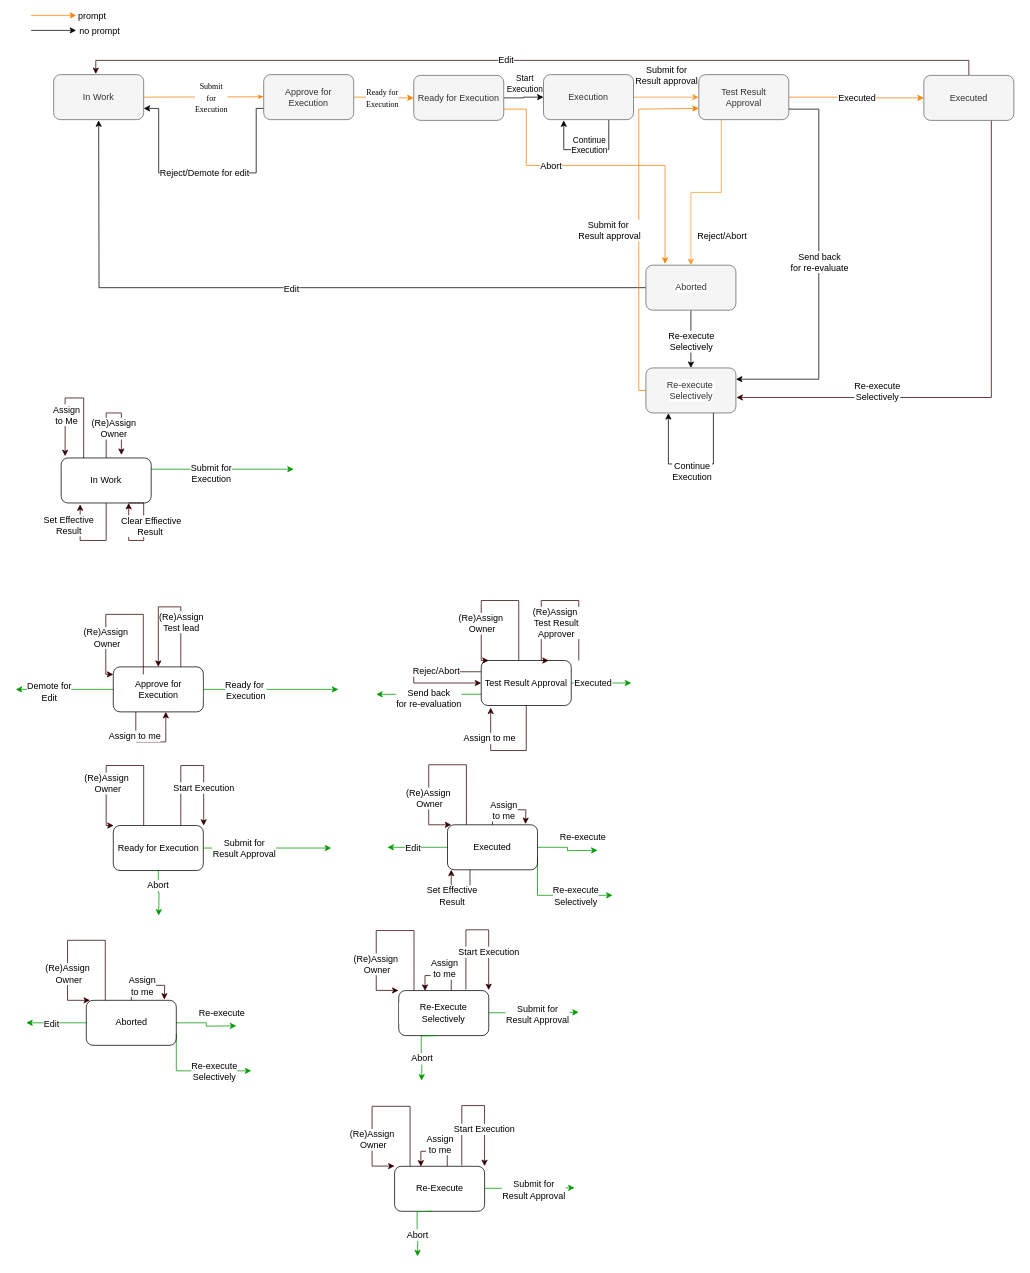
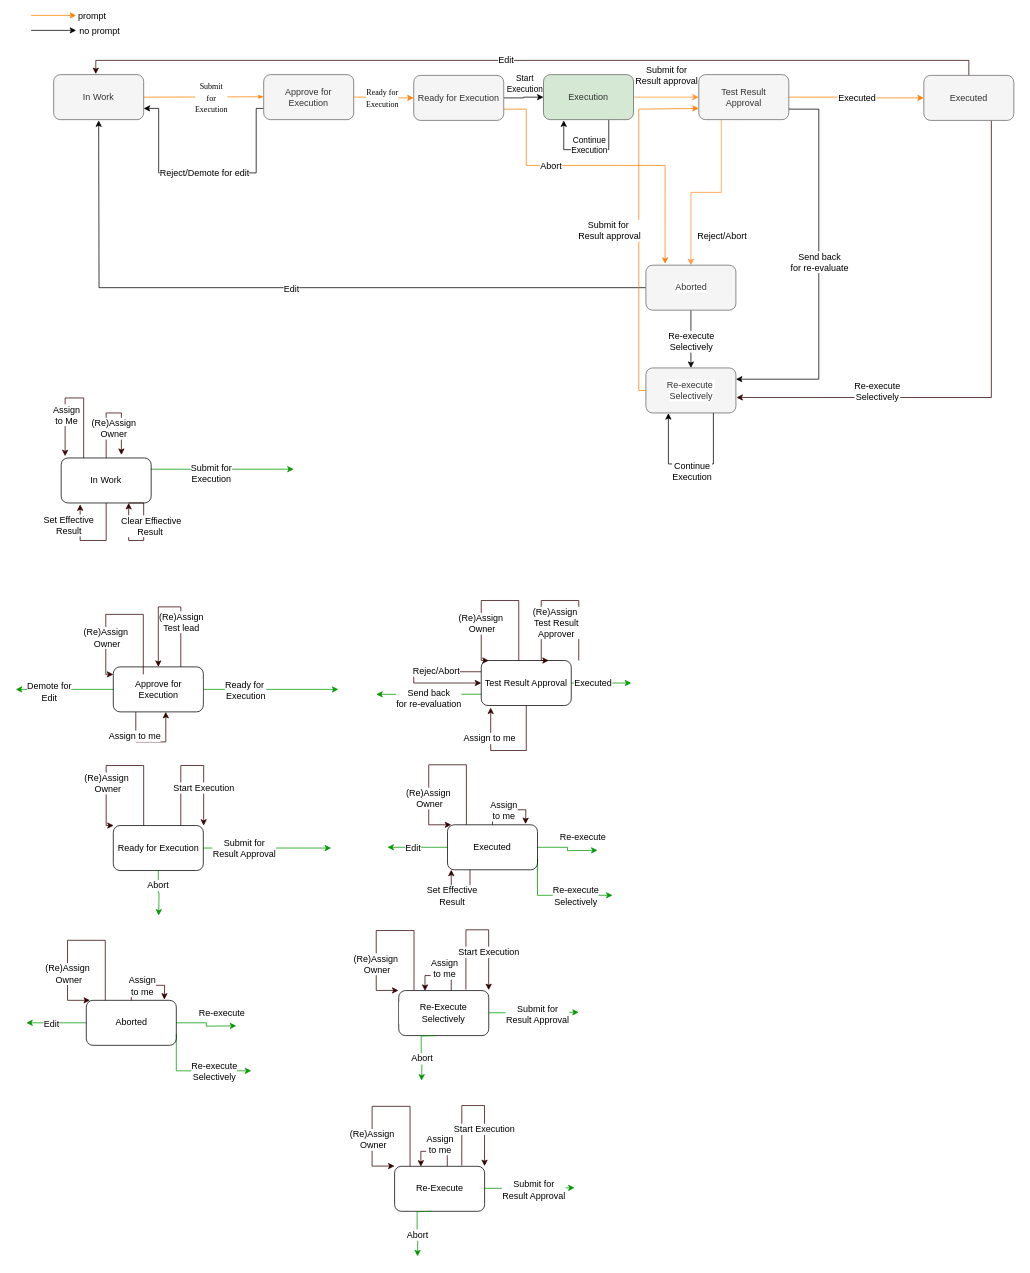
node "Execution": fillcolor #f5f5f5 -> #d5e8d4
